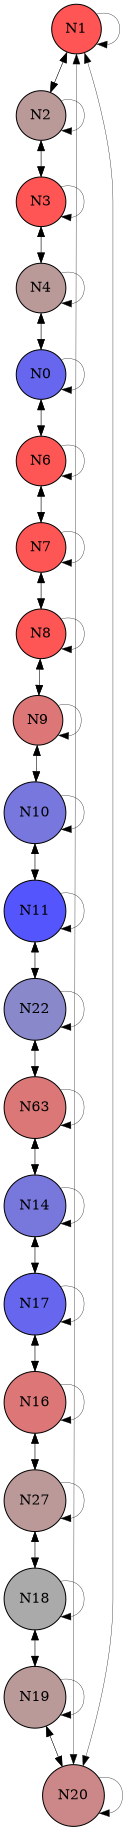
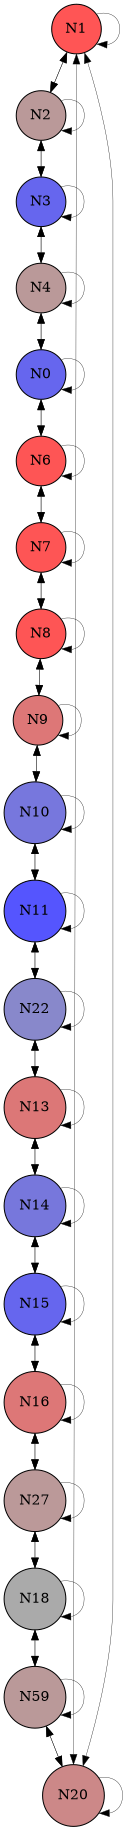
node "N3": fillcolor #ff5555 -> #6666ee
node "N63": label "N63" -> "N13"
node "N17": label "N17" -> "N15"
node "N19": label "N19" -> "N59"
